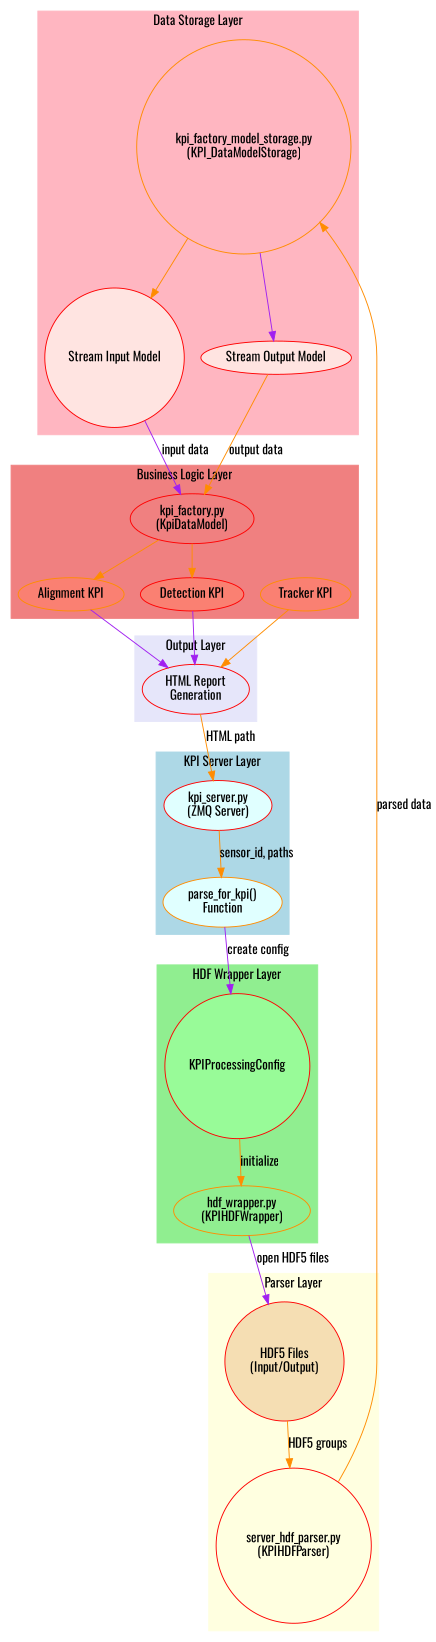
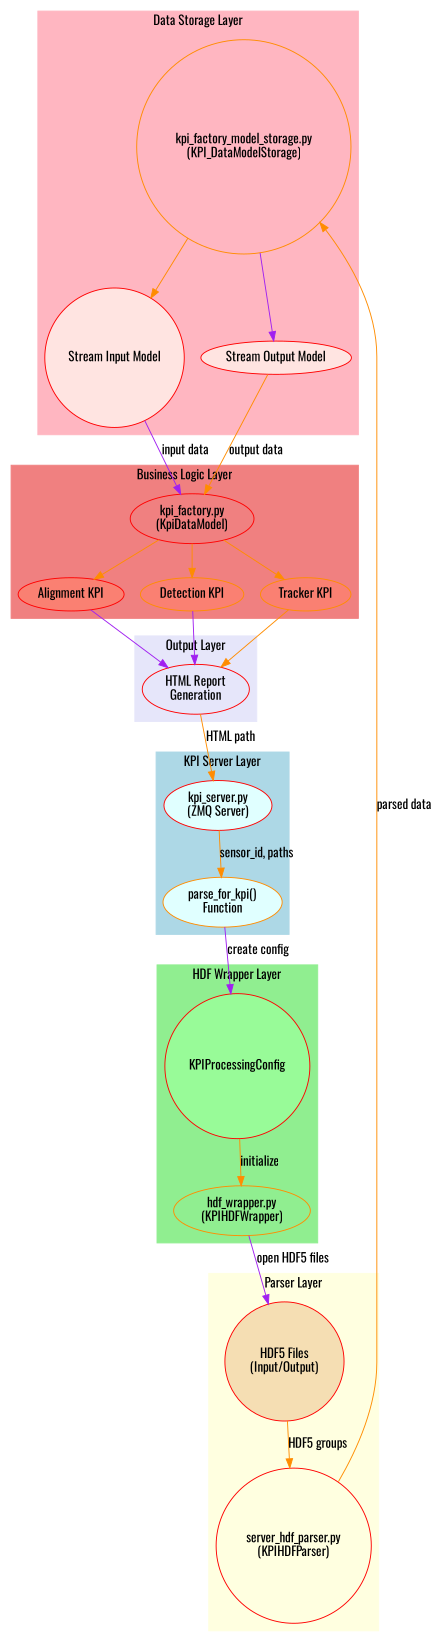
edge "kpi_factory.py (KpiDataModel)" -> "Tracker KPI": added
node "Alignment KPI": color darkorange -> red
node "Detection KPI": color red -> darkorange
